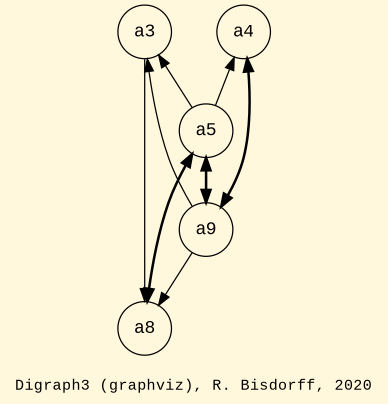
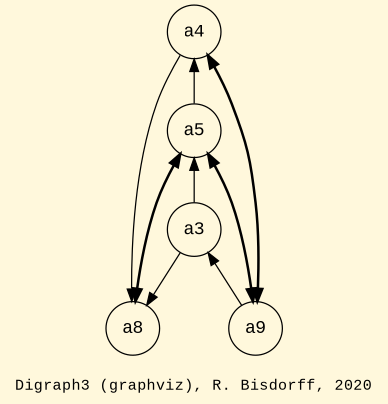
edge "a5" -> "a3": reversed
edge "a9" -> "a8": now "a4" -> "a8"
